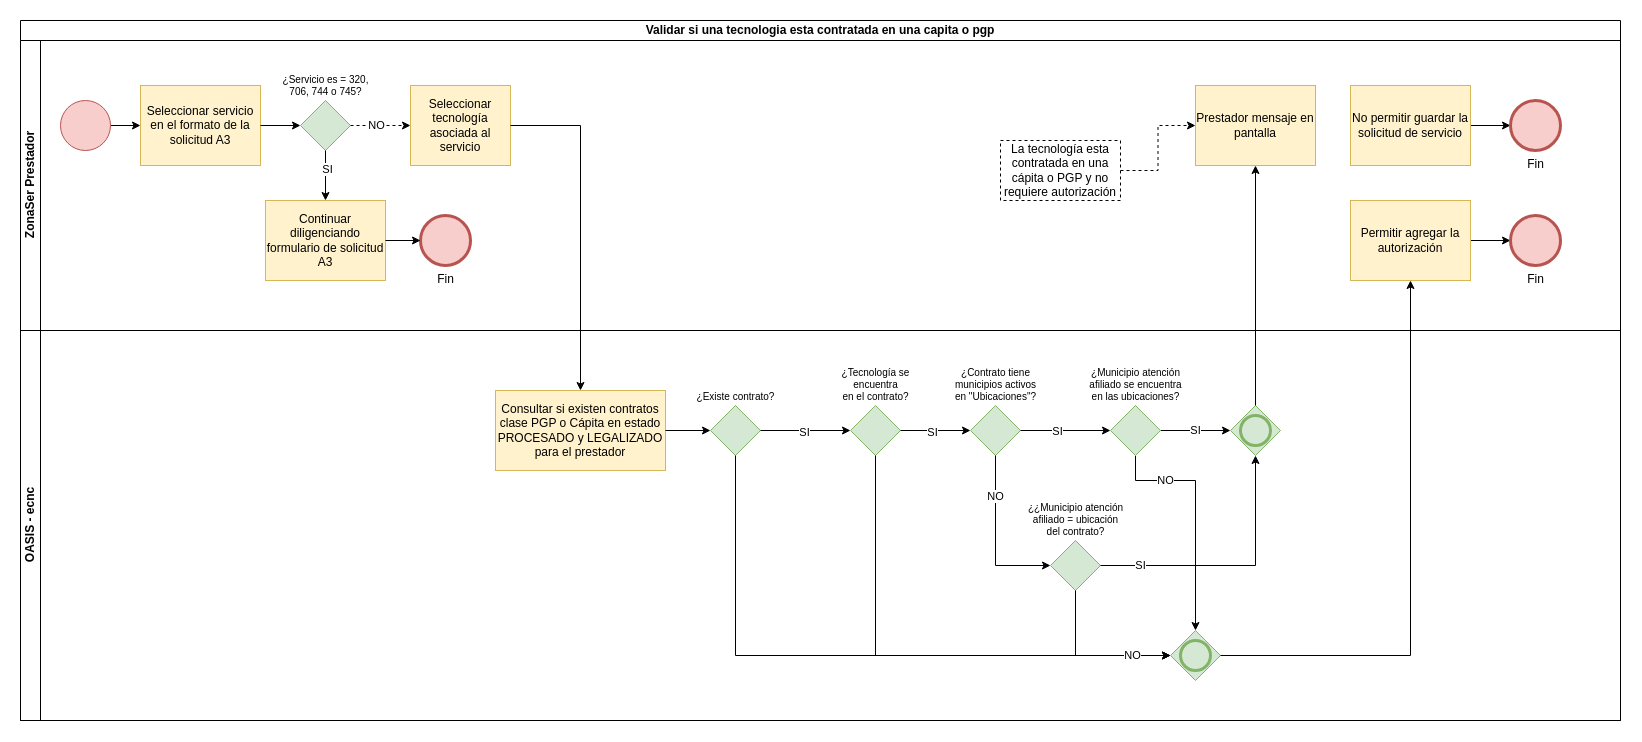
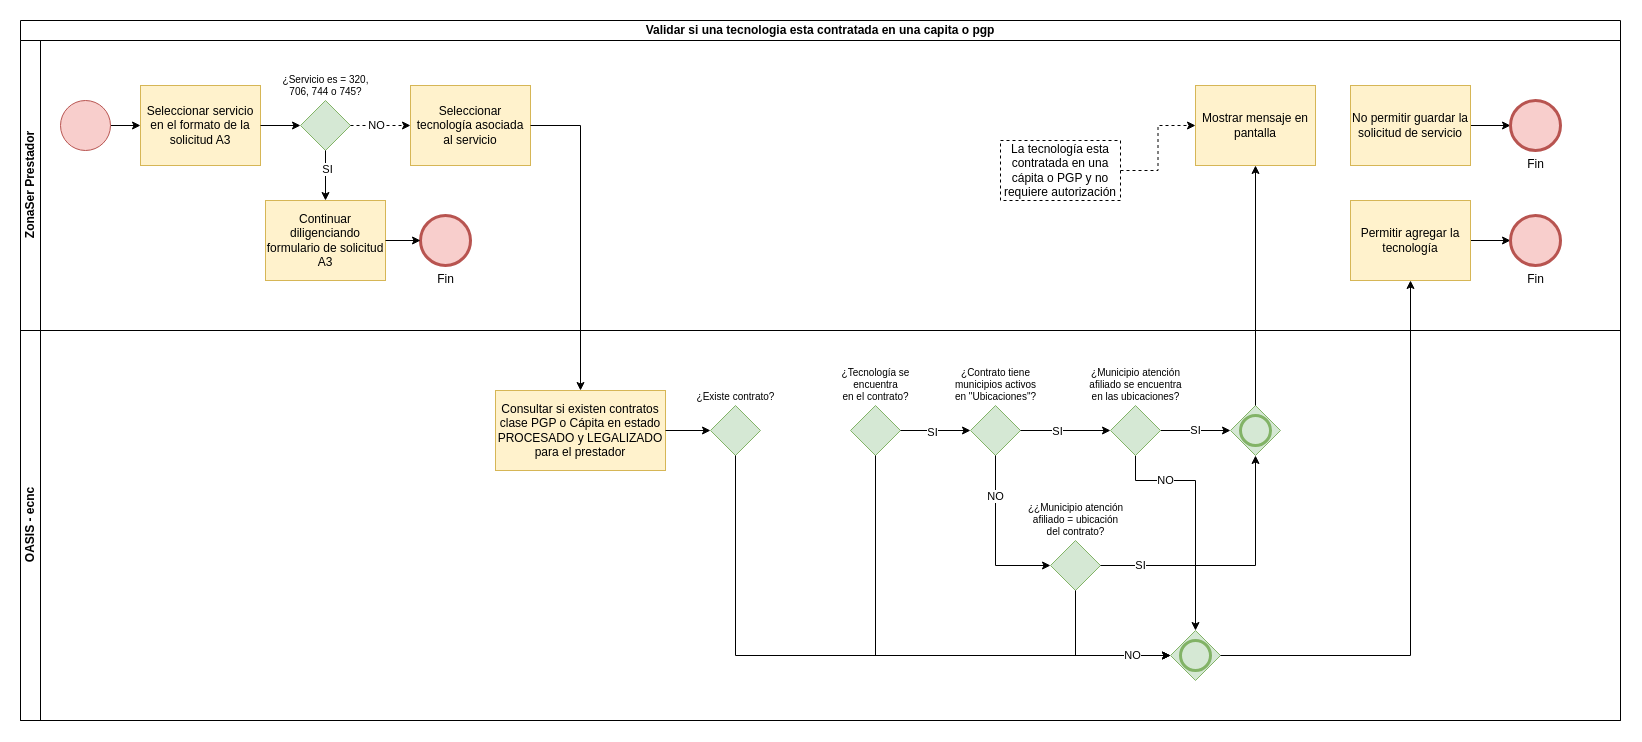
node "Seleccionar tecnología asociada al servicio": size 100x80 -> 120x80
node "Prestador mensaje en pantalla": label "Prestador mensaje en pantalla" -> "Mostrar mensaje en pantalla"
node "Permitir agregar la autorización": label "Permitir agregar la autorización" -> "Permitir agregar la tecnología"
edge "¿Existe contrato?" -> "¿Tecnología se encuentra en el contrato?": removed, label "SI"
